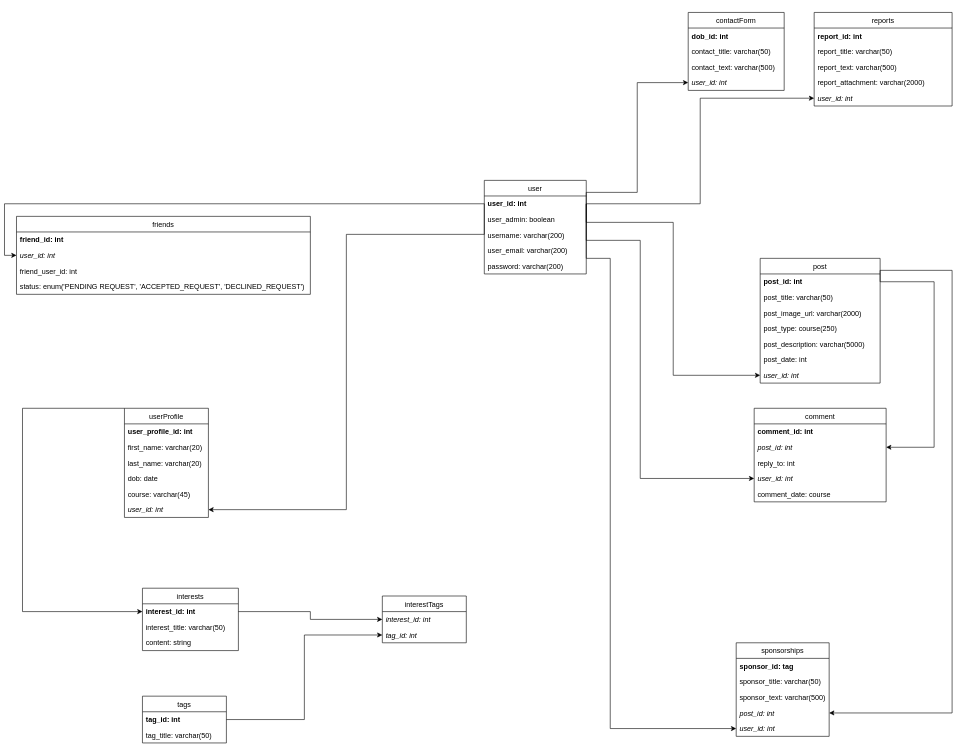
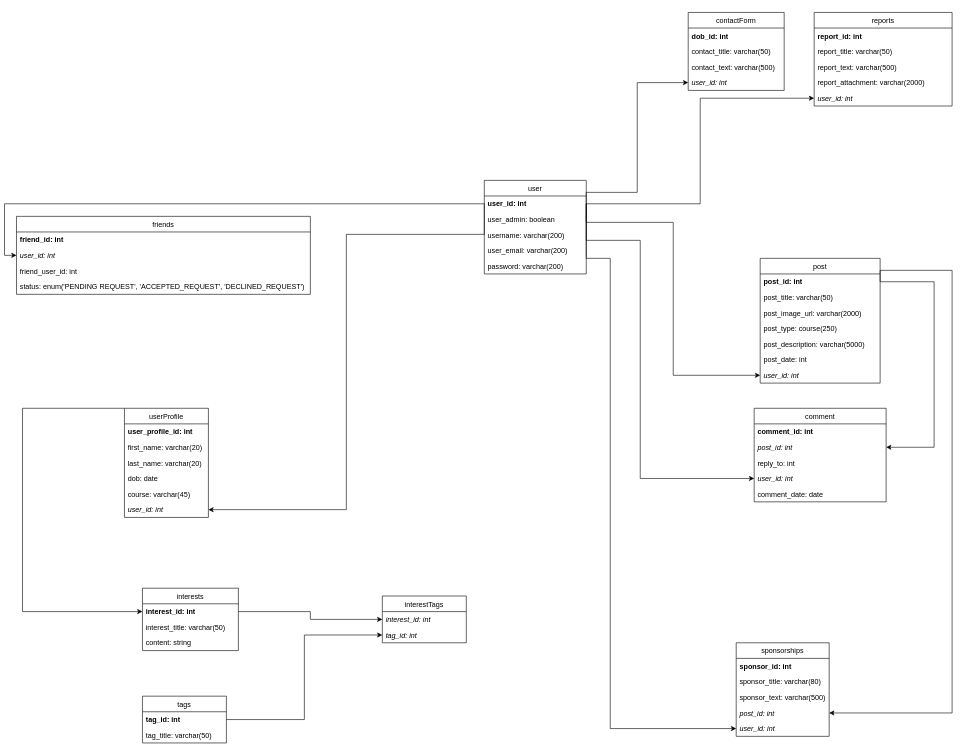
node "comment_date: course": label "comment_date: course" -> "comment_date: date"
node "sponsor_id: tag": label "sponsor_id: tag" -> "sponsor_id: int"
node "sponsor_title: varchar(50)": label "sponsor_title: varchar(50)" -> "sponsor_title: varchar(80)"
